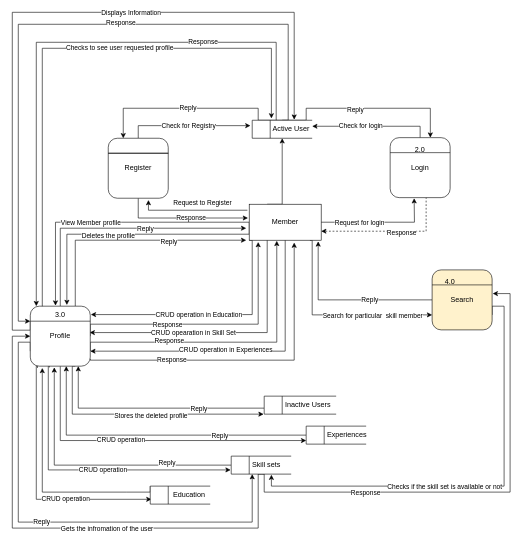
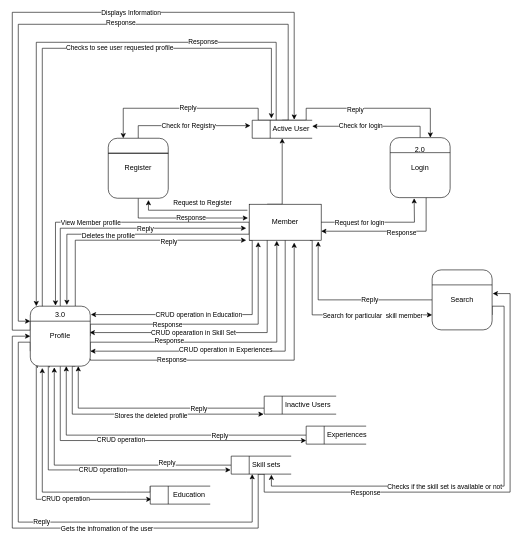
edge "Login" -> "Member": style dashed -> solid
node "4.0": removed
node "Search": fillcolor #fff2cc -> #ffffff
